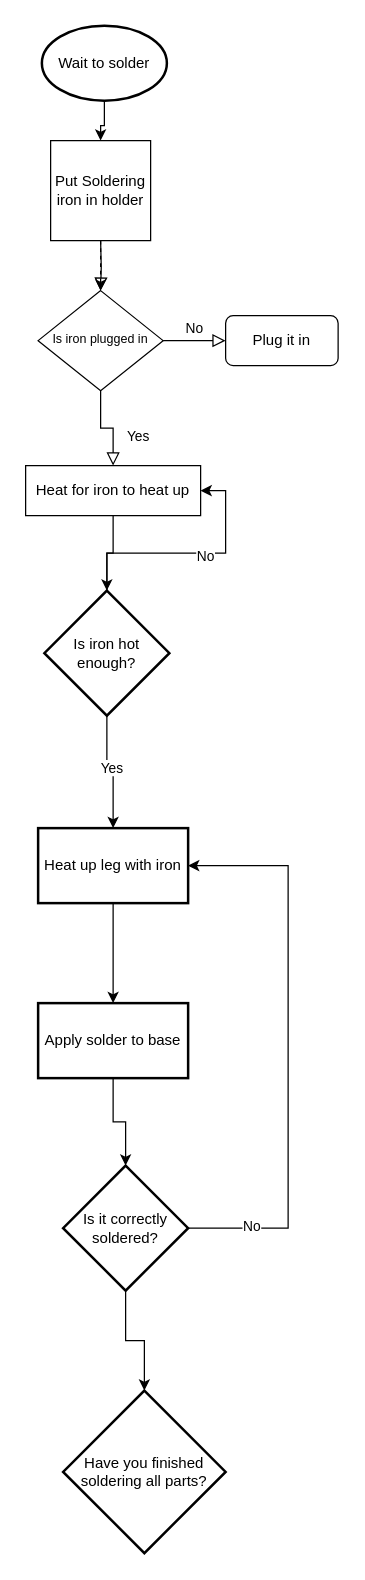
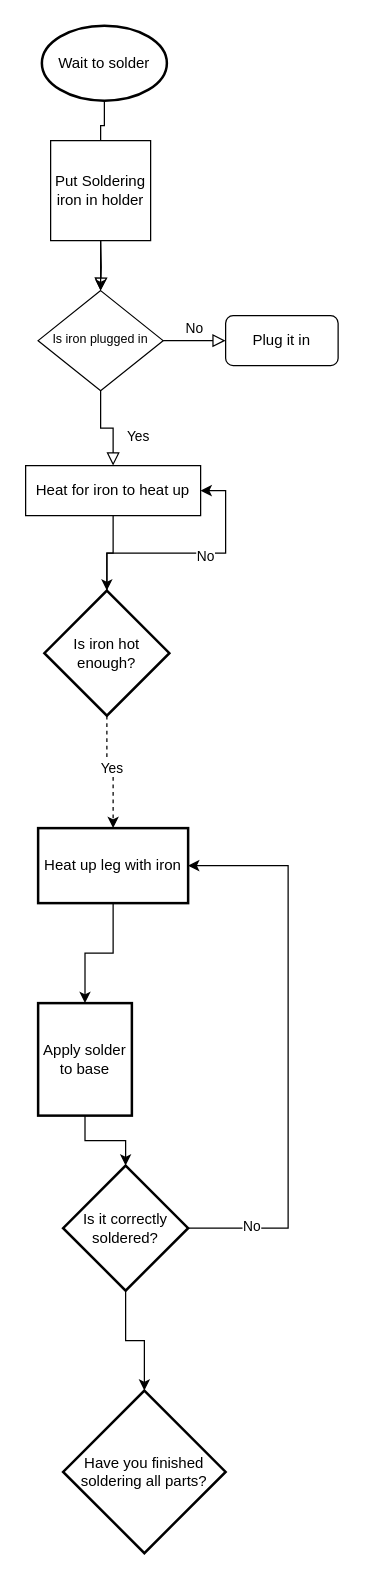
edge "Wait to solder" -> "Put Soldering iron in holder": arrowhead classic -> none
edge "Put Soldering iron in holder" -> "Is iron plugged in": style dashed -> solid
edge "Is iron hot enough?" -> "Heat up leg with iron": style solid -> dashed
node "Apply solder to base": size 150x75 -> 94x113
